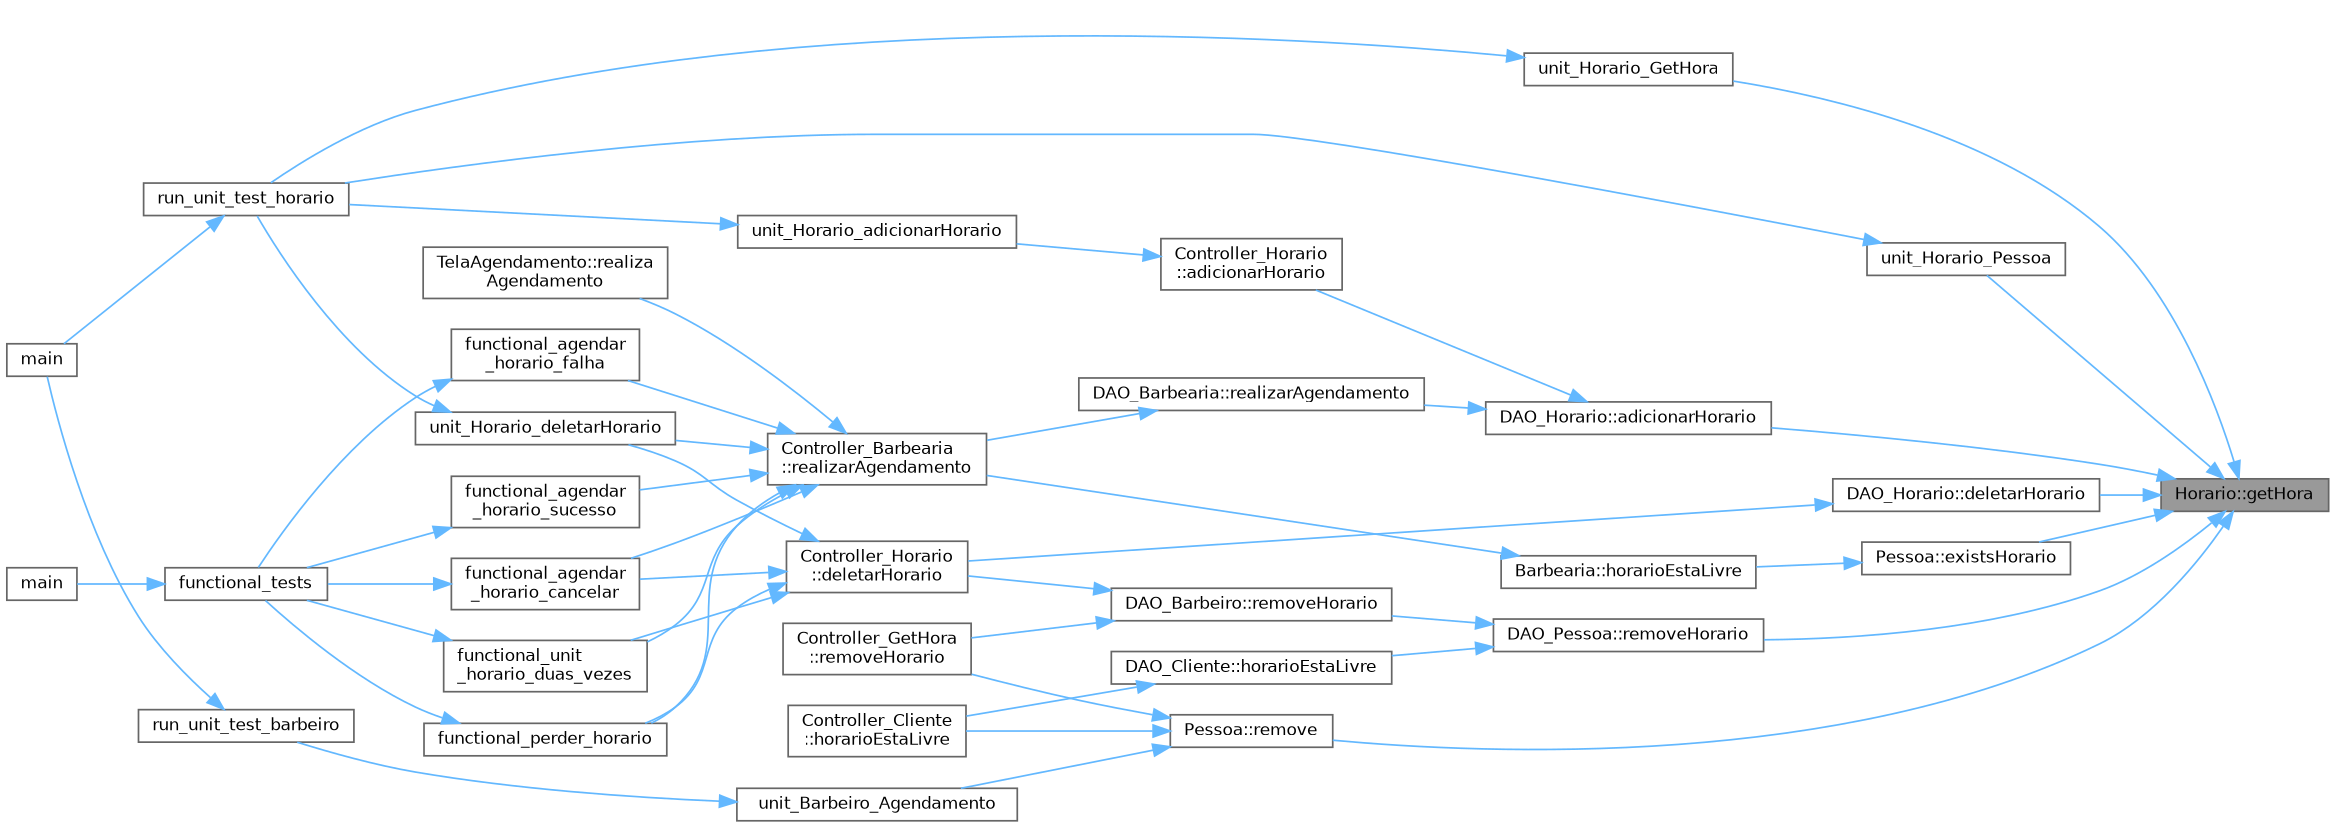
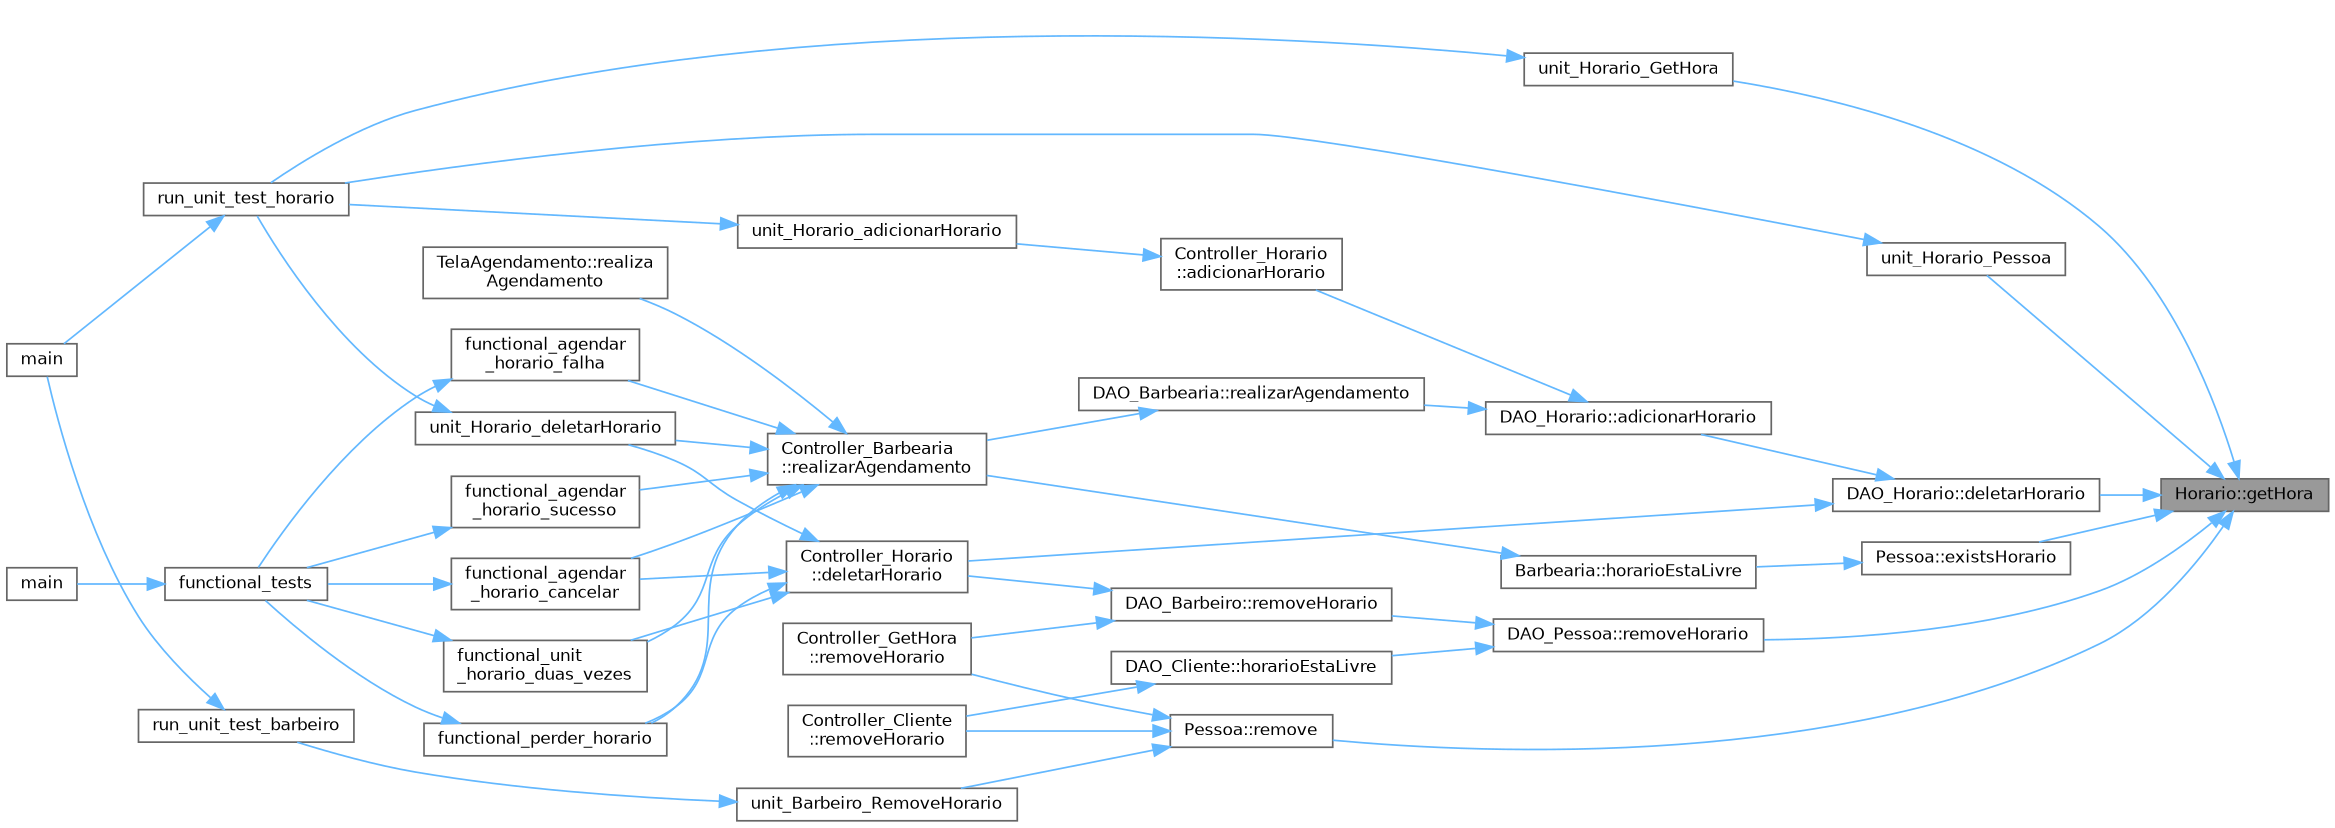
edge "DAO_Horario::adicionarHorario" -> "Horario::getHora": now "DAO_Horario::adicionarHorario" -> "DAO_Horario::deletarHorario"
node "Controller_Cliente ::horarioEstaLivre": label "Controller_Cliente ::horarioEstaLivre" -> "Controller_Cliente ::removeHorario"
node "unit_Barbeiro_Agendamento": label "unit_Barbeiro_Agendamento" -> "unit_Barbeiro_RemoveHorario"
